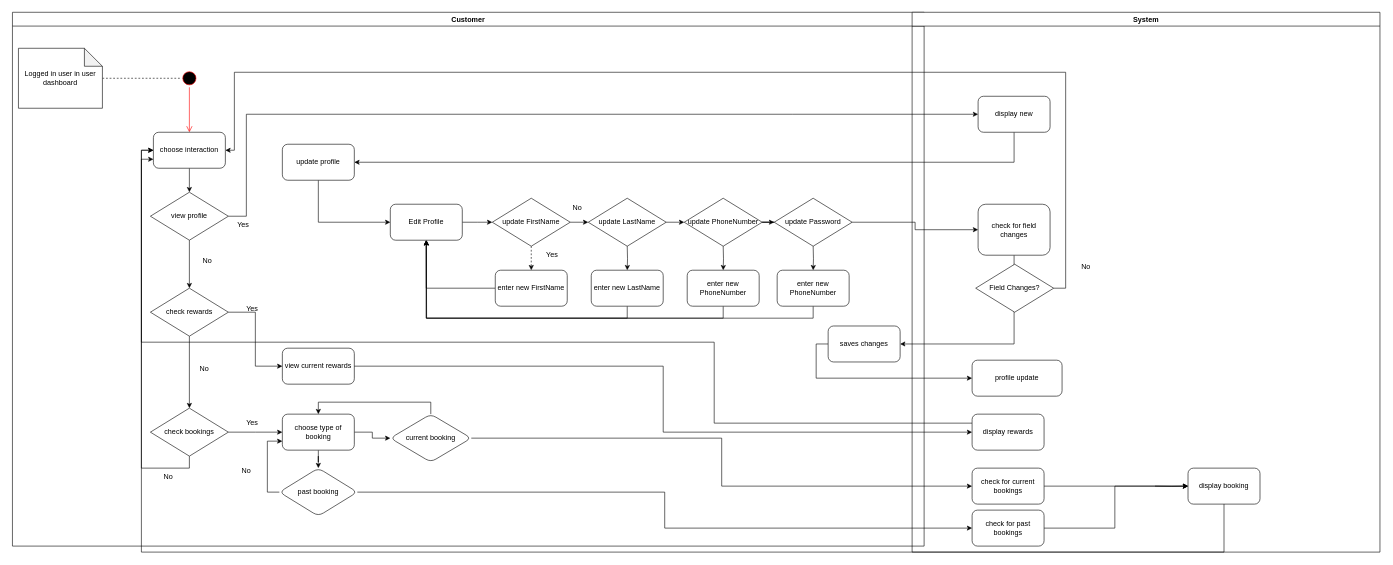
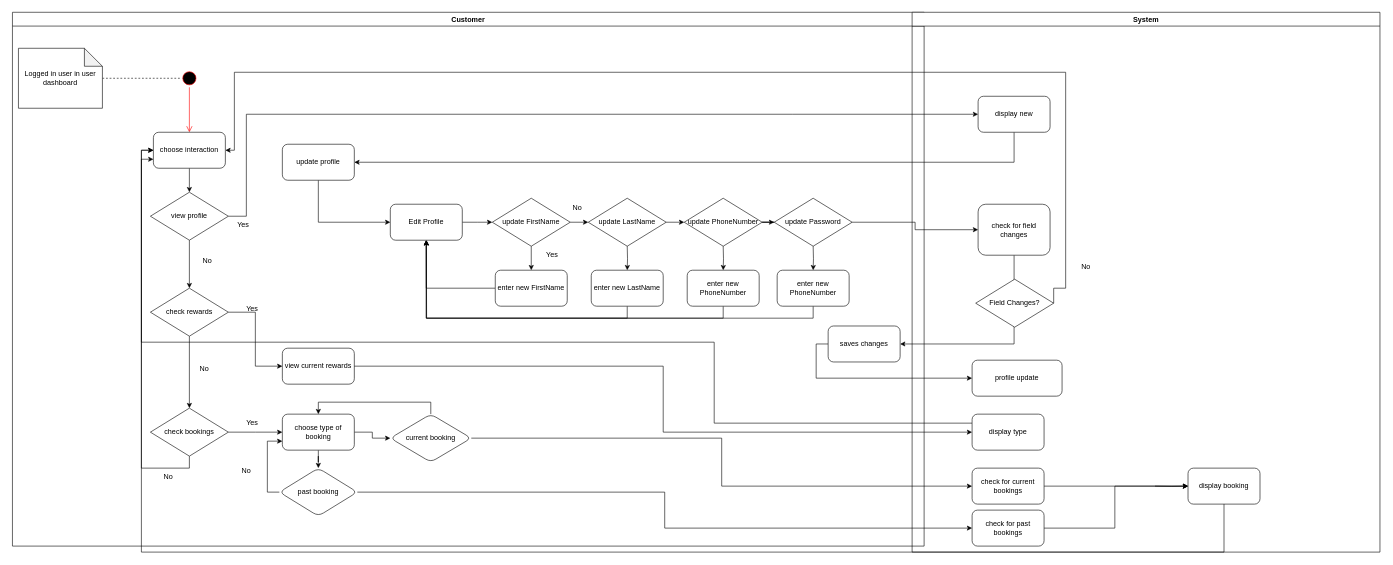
edge "update FirstName" -> "enter new FirstName": style dashed -> solid
node "Field Changes?": moved (1015, 288) -> (1015, 303)
node "display rewards": label "display rewards" -> "display type"
